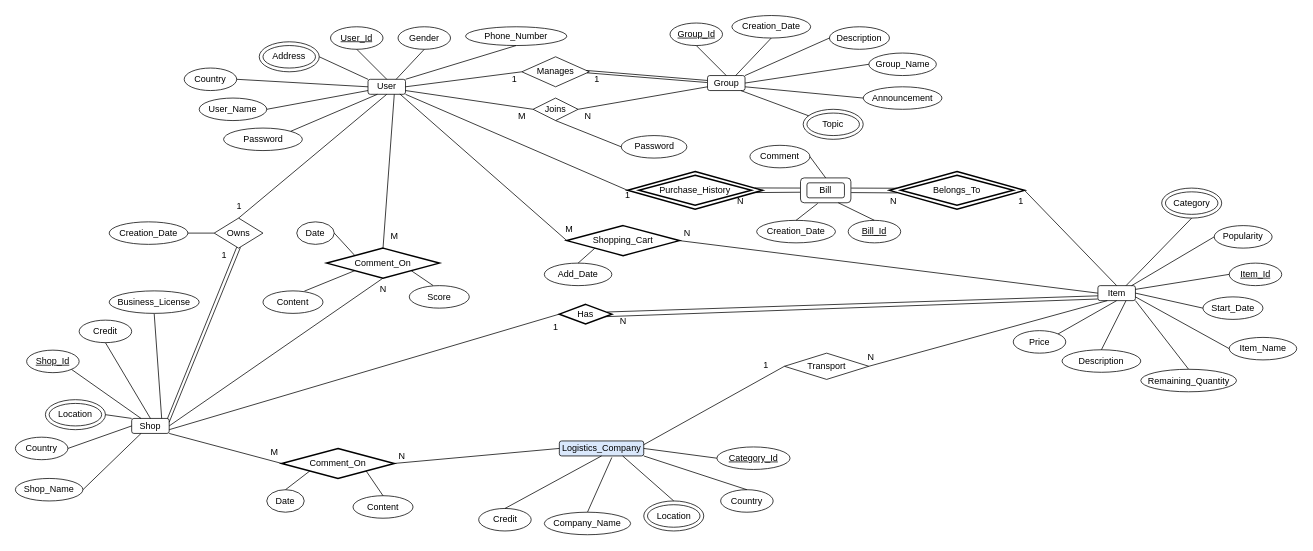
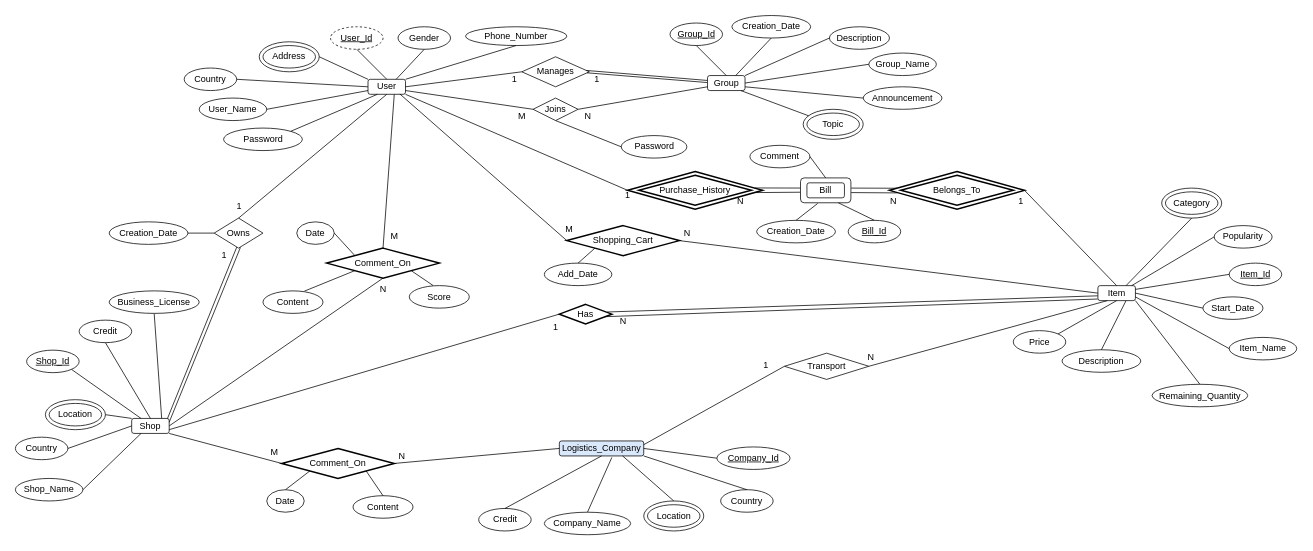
node "User_Id": style solid -> dashed
node "Remaining_Quantity": moved (1188, 380) -> (1199, 395)
node "Category_Id": label "Category_Id" -> "Company_Id"
